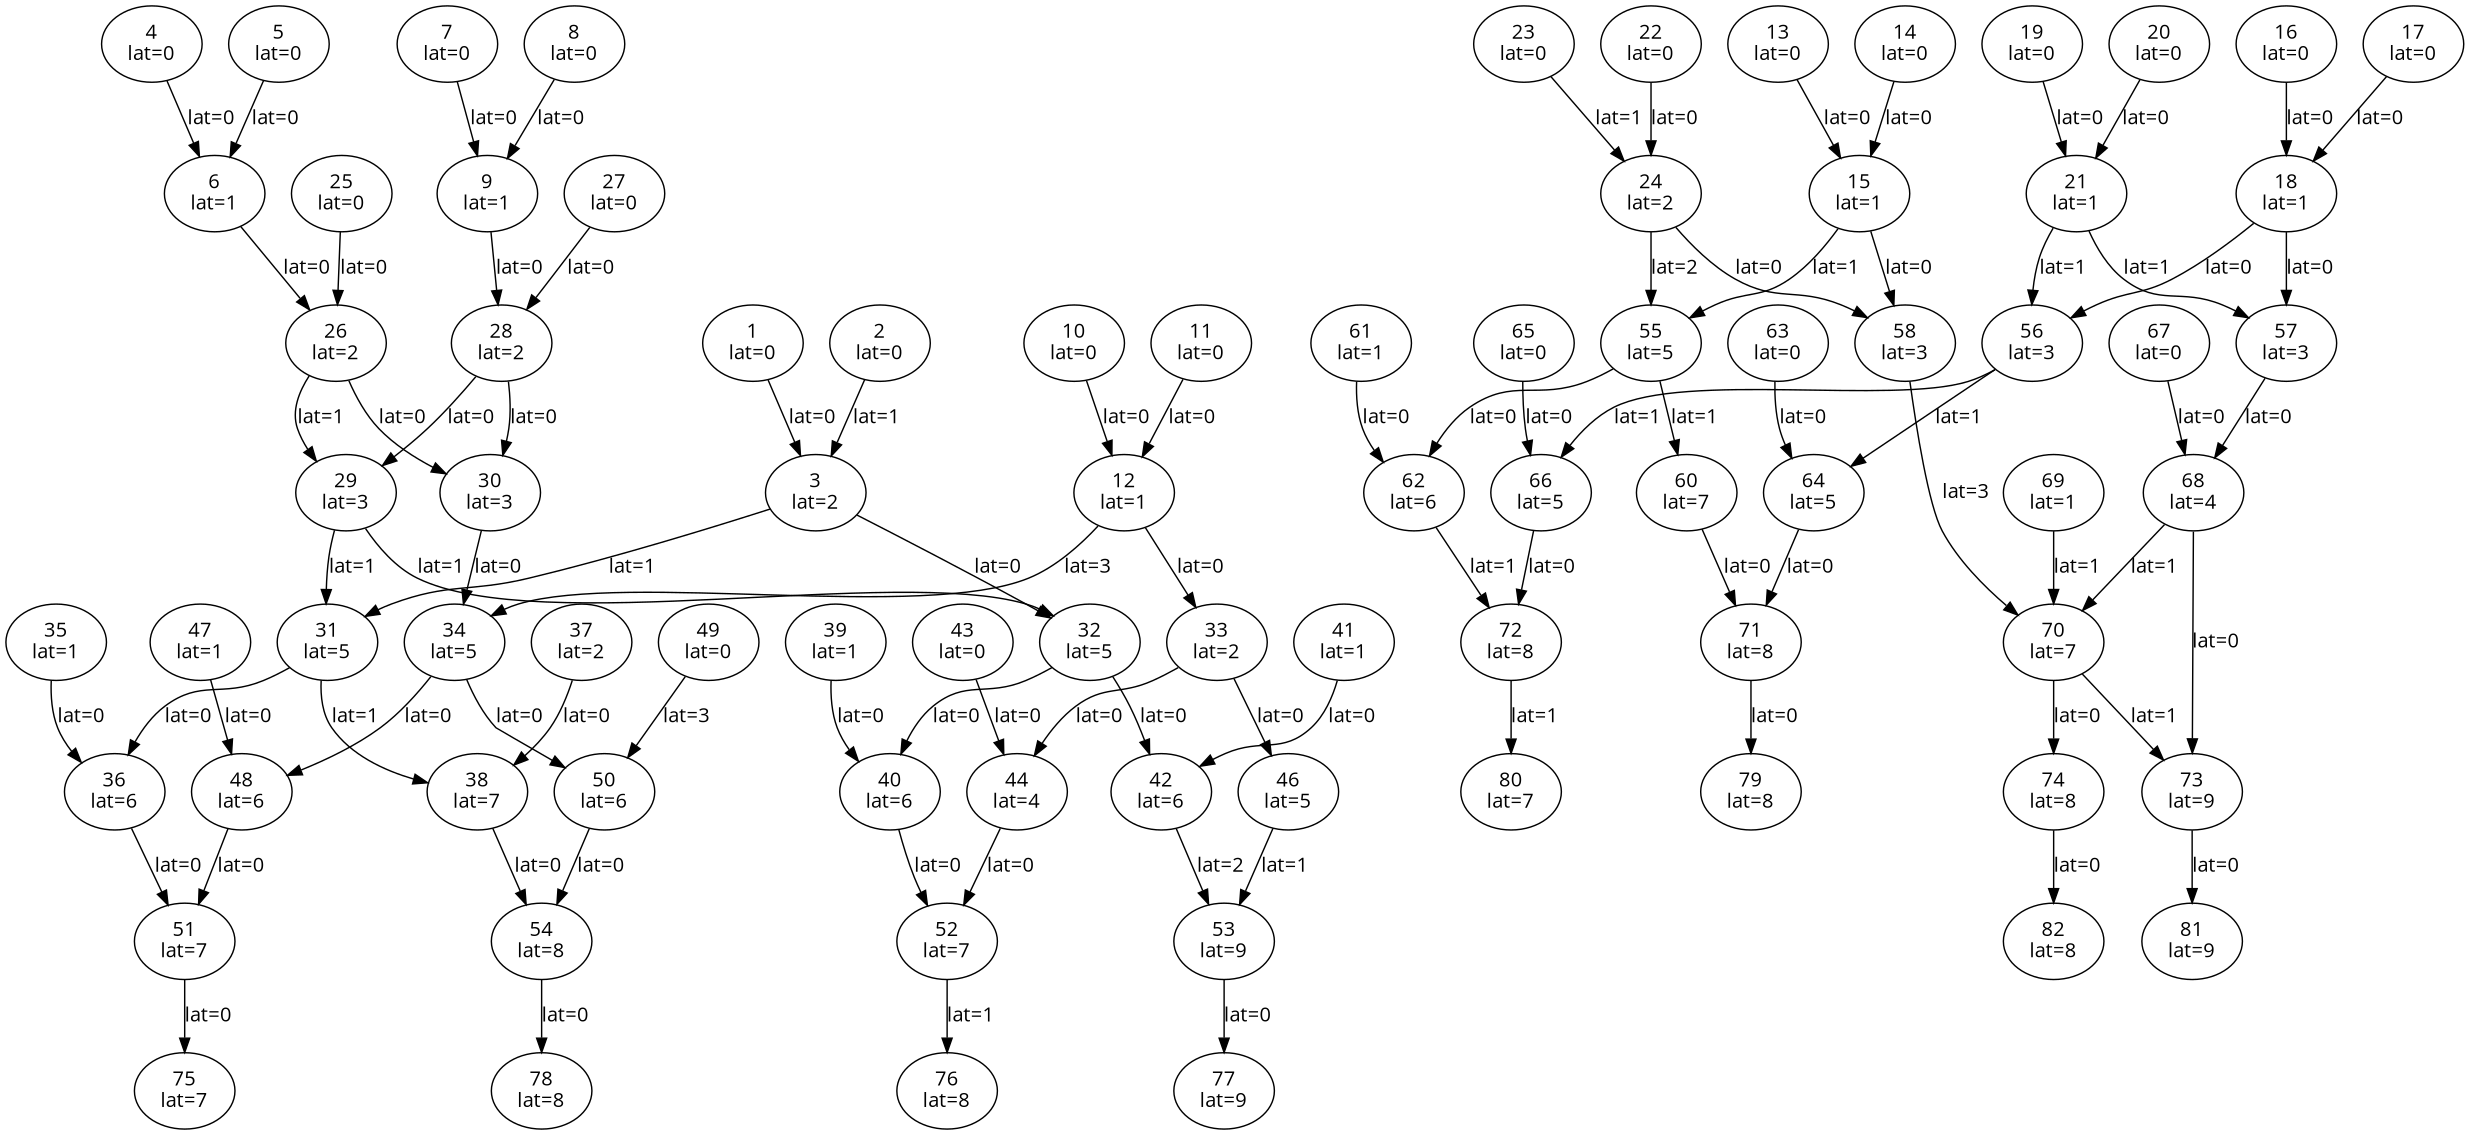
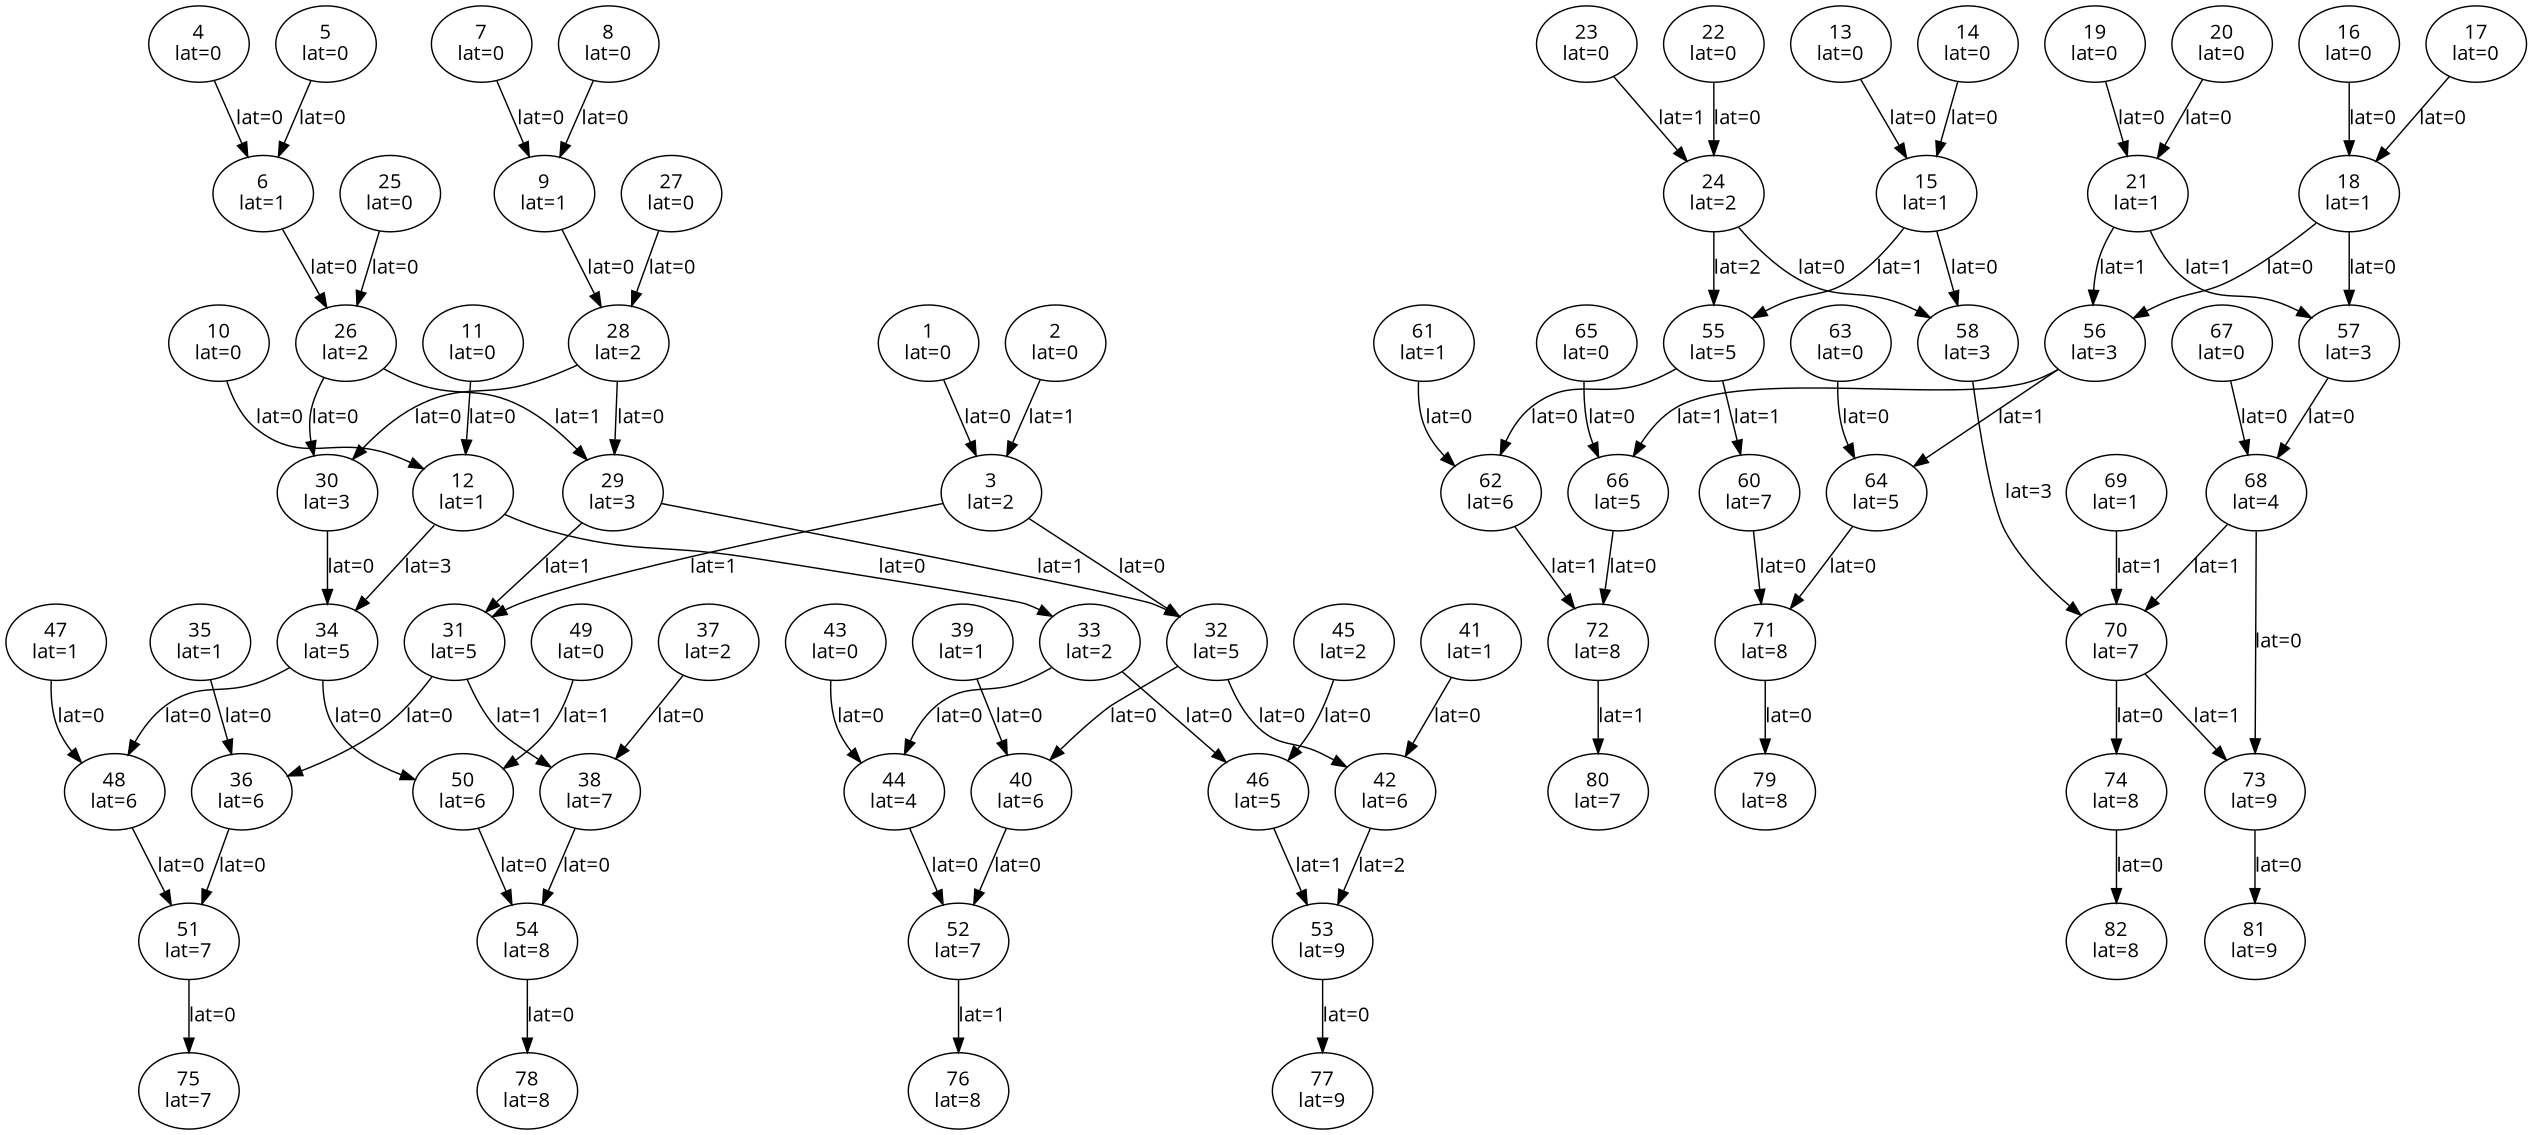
node "45 lat=2": added
edge "49 lat=0" -> "50 lat=6": label "lat=3" -> "lat=1"
